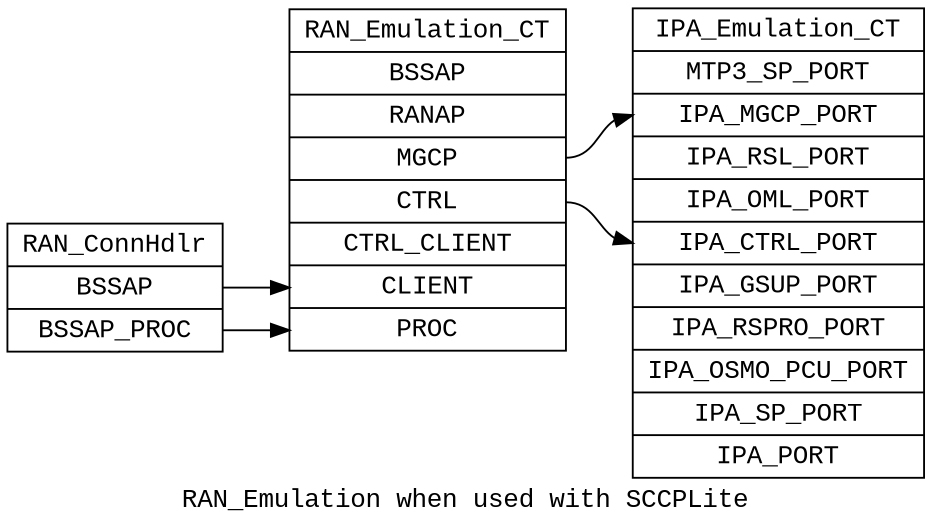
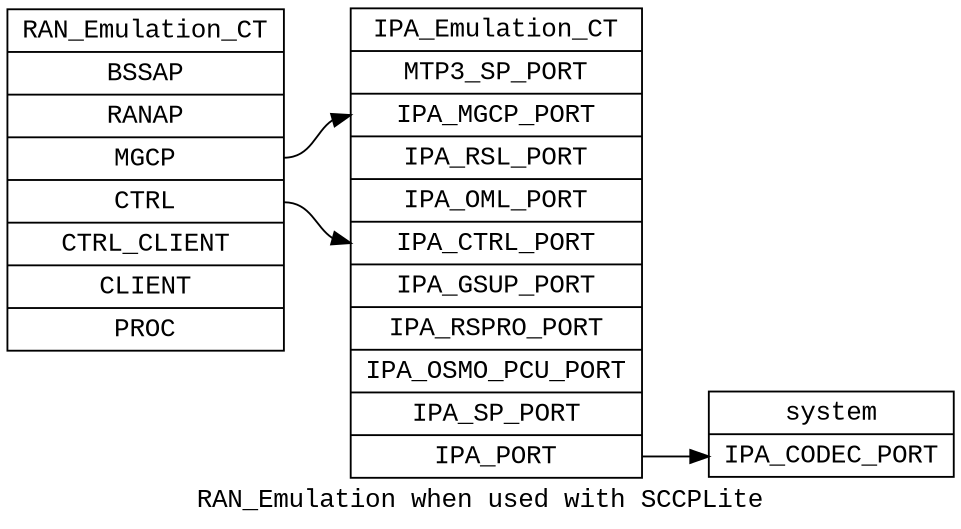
node "RAN_ConnHdlr": removed
node "system": added
